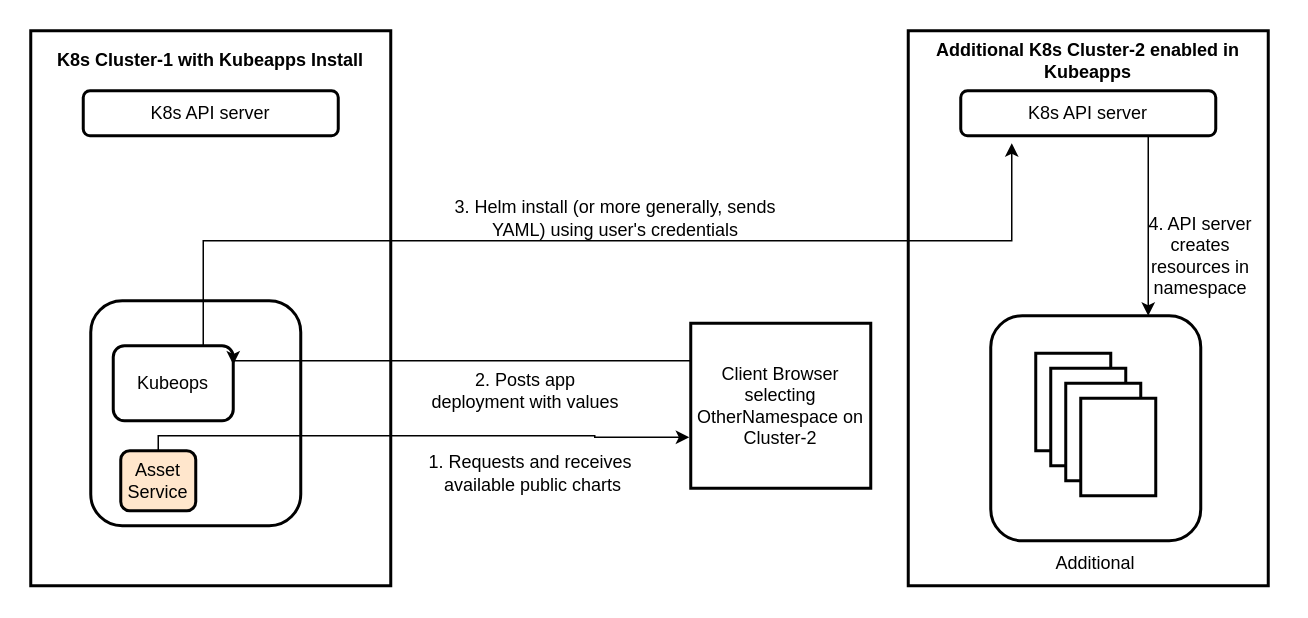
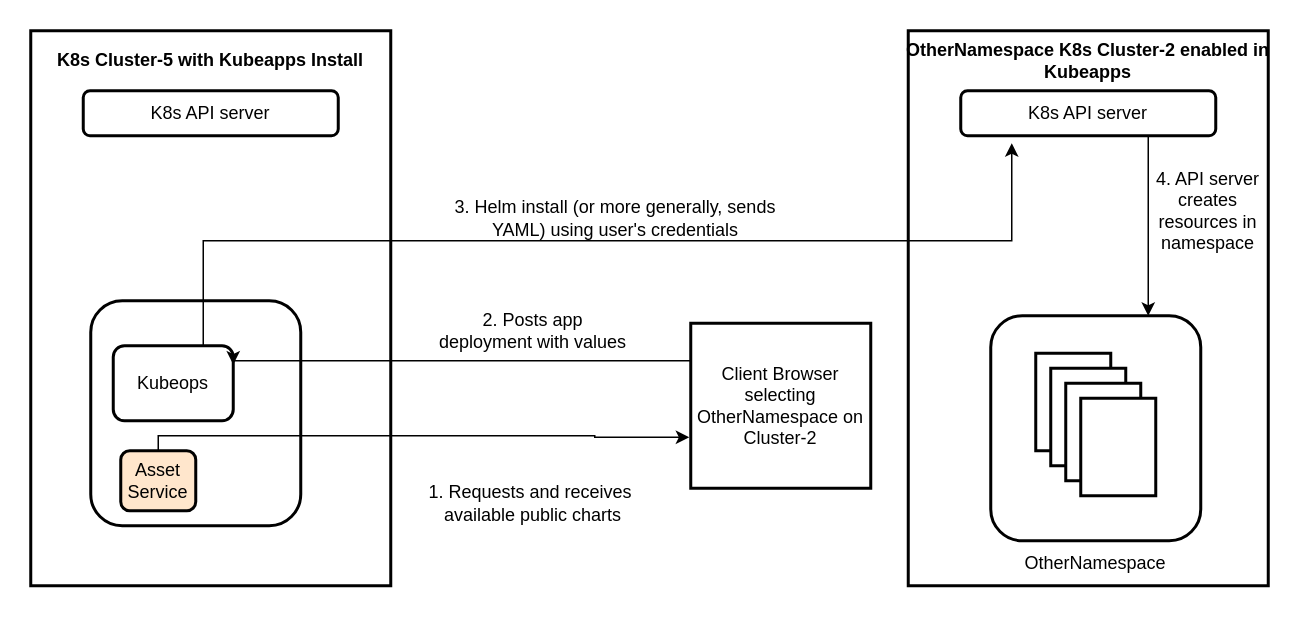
node "K8s Cluster-1 with Kubeapps Install": label "K8s Cluster-1 with Kubeapps Install" -> "K8s Cluster-5 with Kubeapps Install"
node "Additional K8s Cluster-2 enabled in Kubeapps": label "Additional K8s Cluster-2 enabled in Kubeapps" -> "OtherNamespace K8s Cluster-2 enabled in Kubeapps"
node "4. API server creates resources in namespace": moved (1201, 256) -> (1208, 211)
node "2. Posts app deployment with values": moved (526, 391) -> (533, 331)
node "1. Requests and receives available public charts": moved (533, 473) -> (533, 503)
node "Additional": label "Additional" -> "OtherNamespace"
